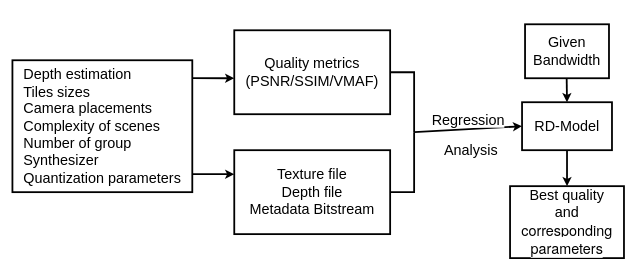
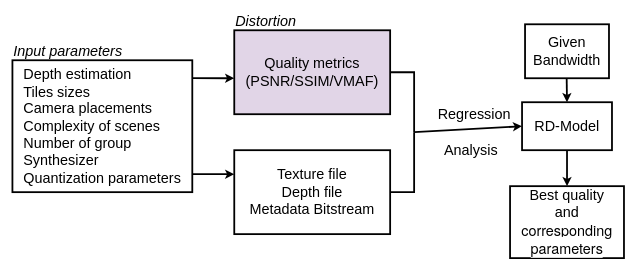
node "Distortion": added
node "Input parameters": added
node "Quality metrics (PSNR/SSIM/VMAF)": fillcolor #ffffff -> #e1d5e7
node "Regression": moved (468, 120) -> (474, 114)
